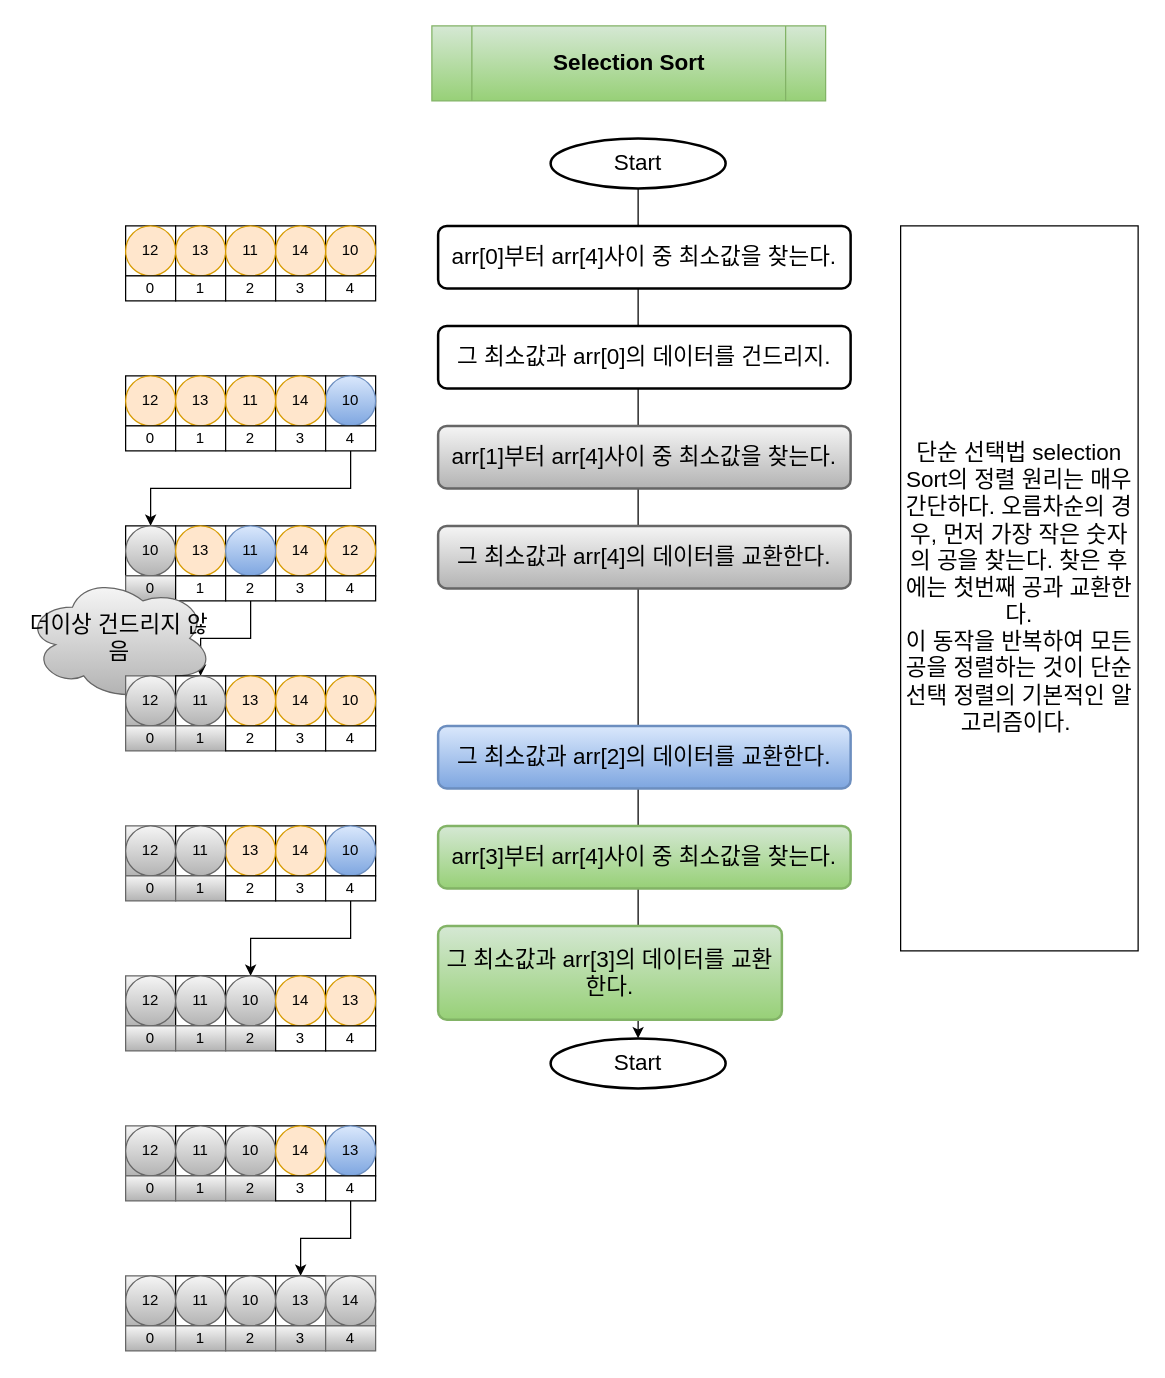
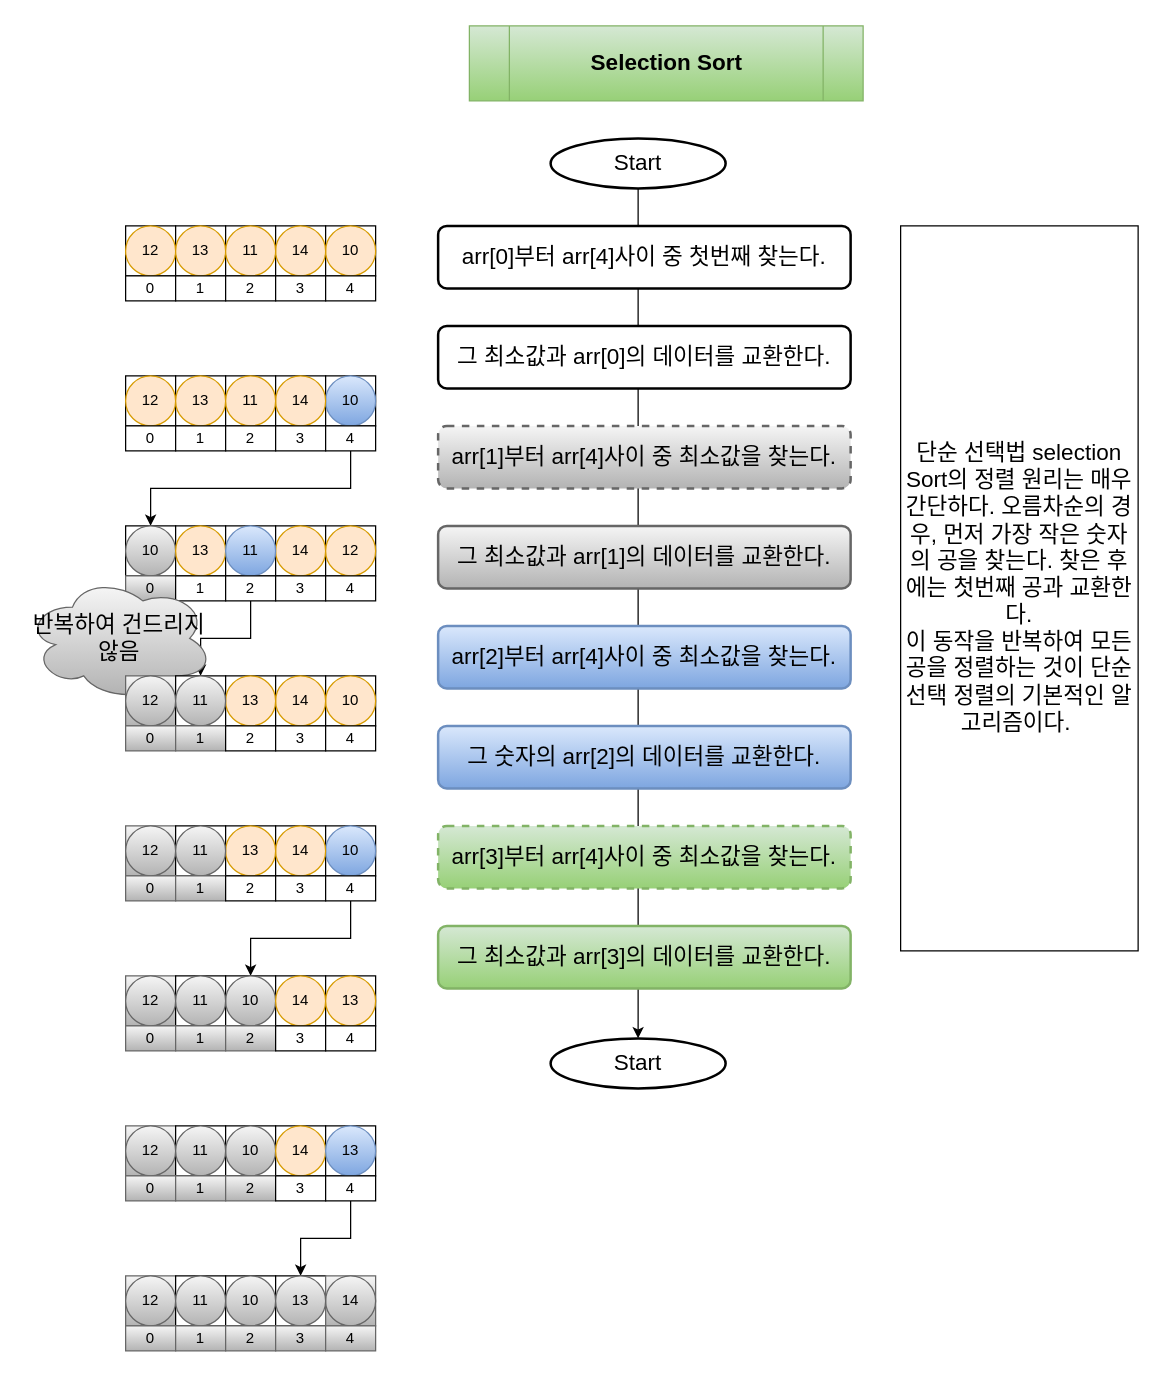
node "Selection Sort": moved (629, 63) -> (666, 63)
node "arr[0]부터 arr[4]사이 중 최소값을 찾는다.": label "arr[0]부터 arr[4]사이 중 최소값을 찾는다." -> "arr[0]부터 arr[4]사이 중 첫번째 찾는다."
node "그 최소값과 arr[0]의 데이터를 건드리지.": label "그 최소값과 arr[0]의 데이터를 건드리지." -> "그 최소값과 arr[0]의 데이터를 교환한다."
node "arr[1]부터 arr[4]사이 중 최소값을 찾는다.": style solid -> dashed
node "그 최소값과 arr[4]의 데이터를 교환한다.": label "그 최소값과 arr[4]의 데이터를 교환한다." -> "그 최소값과 arr[1]의 데이터를 교환한다."
node "더이상 건드리지 않음": label "더이상 건드리지 않음" -> "반복하여 건드리지 않음"
node "arr[2]부터 arr[4]사이 중 최소값을 찾는다.": added
node "그 최소값과 arr[2]의 데이터를 교환한다.": label "그 최소값과 arr[2]의 데이터를 교환한다." -> "그 숫자의 arr[2]의 데이터를 교환한다."
node "arr[3]부터 arr[4]사이 중 최소값을 찾는다.": style solid -> dashed
node "그 최소값과 arr[3]의 데이터를 교환한다.": size 344x94 -> 413x63
